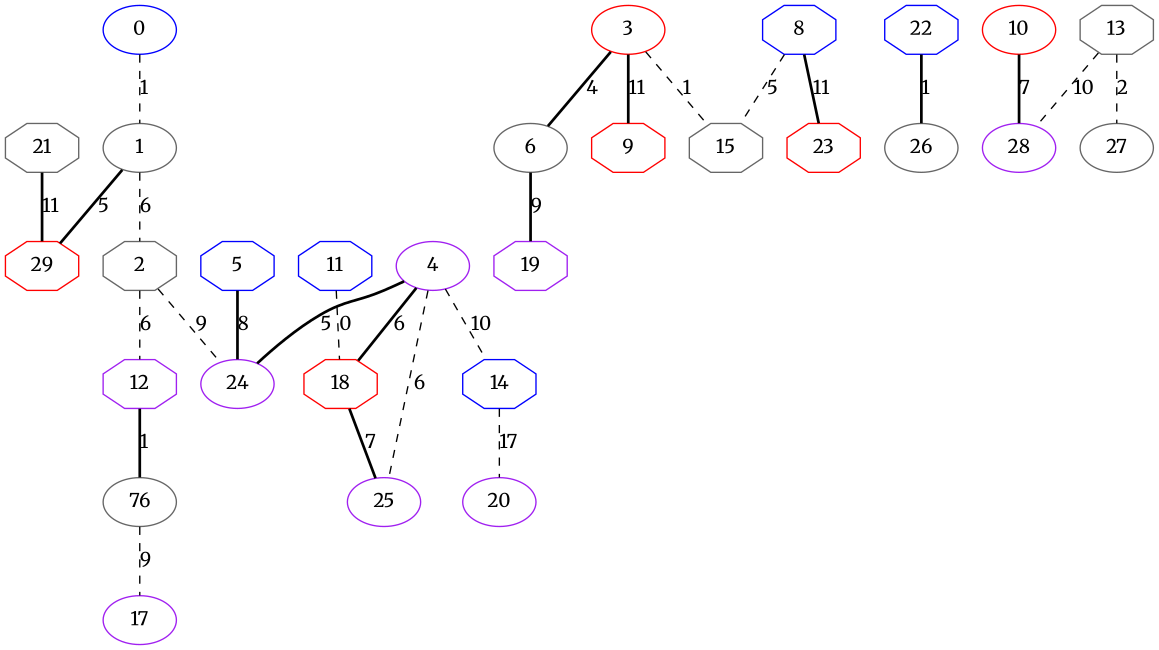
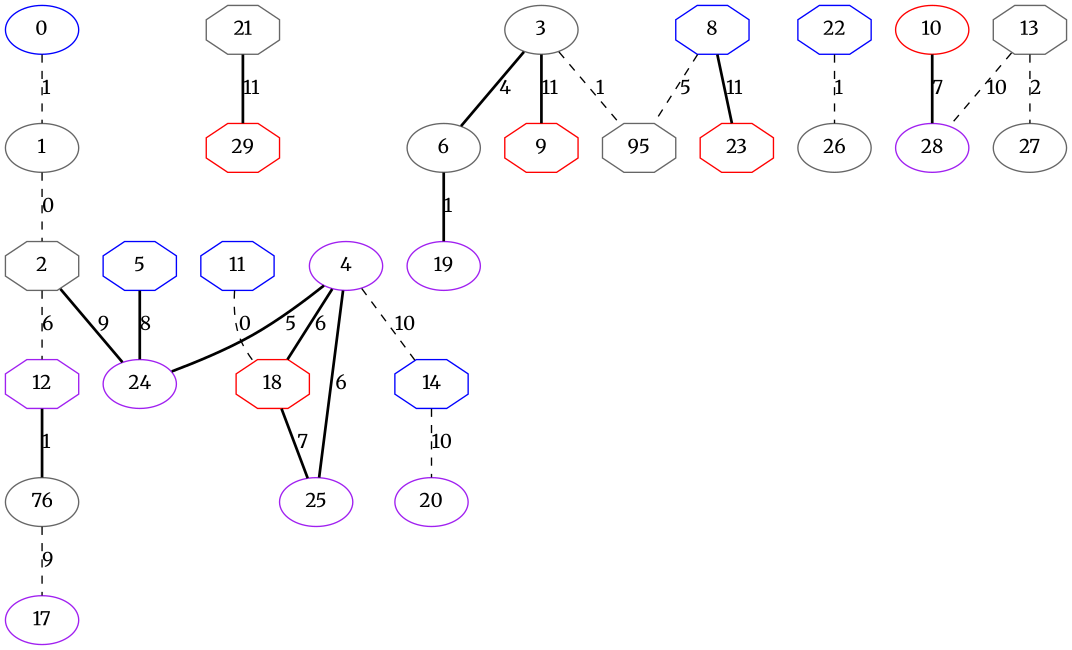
node "3": color red -> gray40
edge "22" -- "26": style bold -> dashed
node "15": label "15" -> "95"
edge "1" -- "29": removed, label "5"
edge "1" -- "2": label "6" -> "0"
edge "6" -- "19": label "9" -> "1"
node "19": shape octagon -> ellipse
edge "2" -- "24": style dashed -> bold
edge "4" -- "25": style dashed -> bold
edge "14" -- "20": label "17" -> "10"
